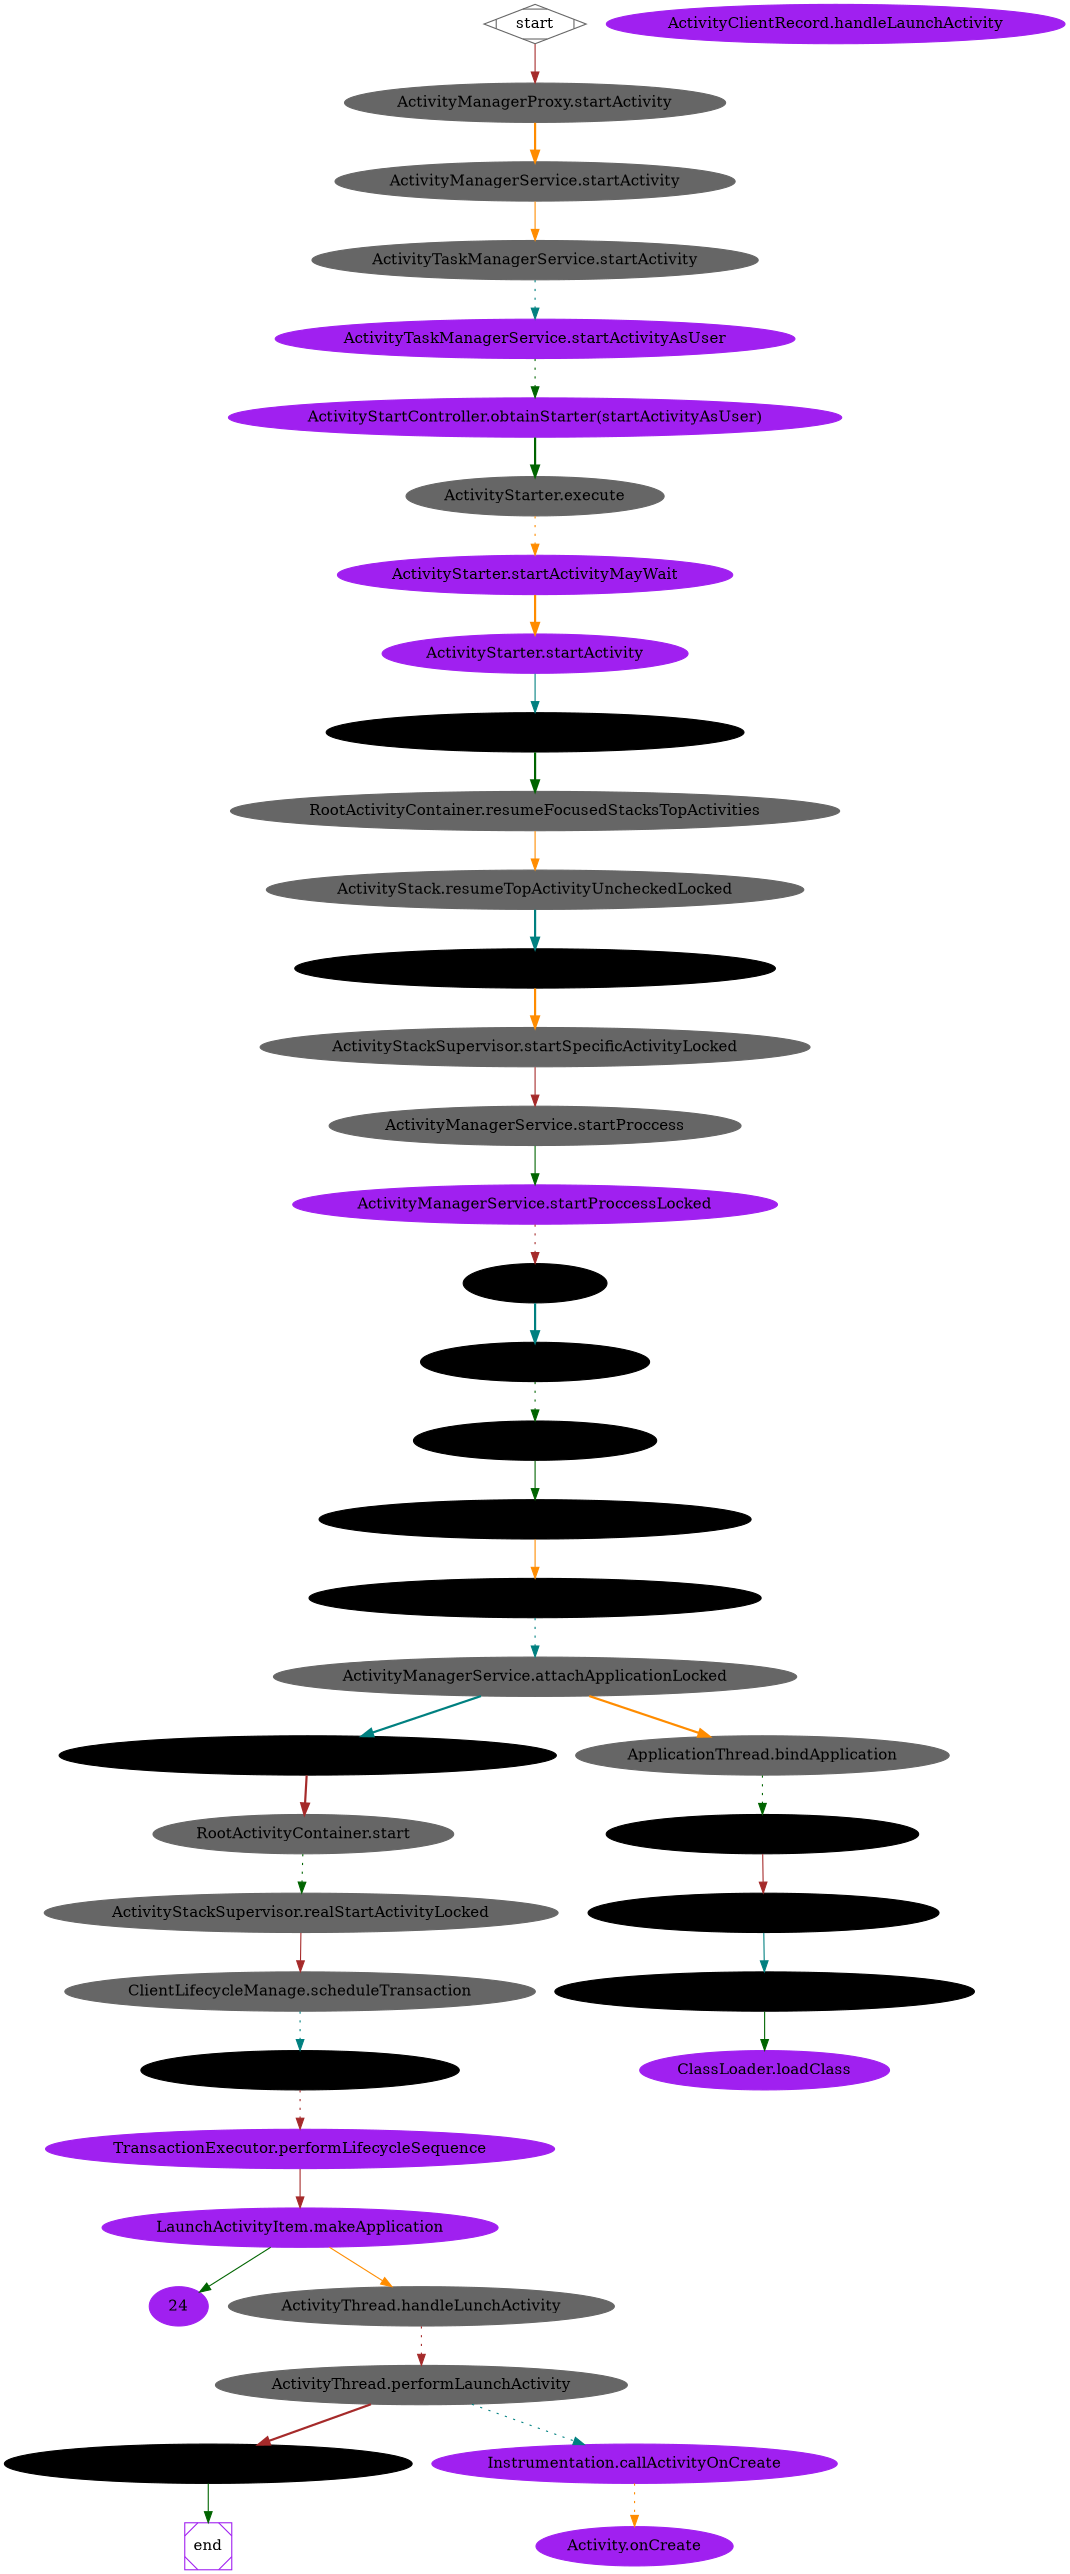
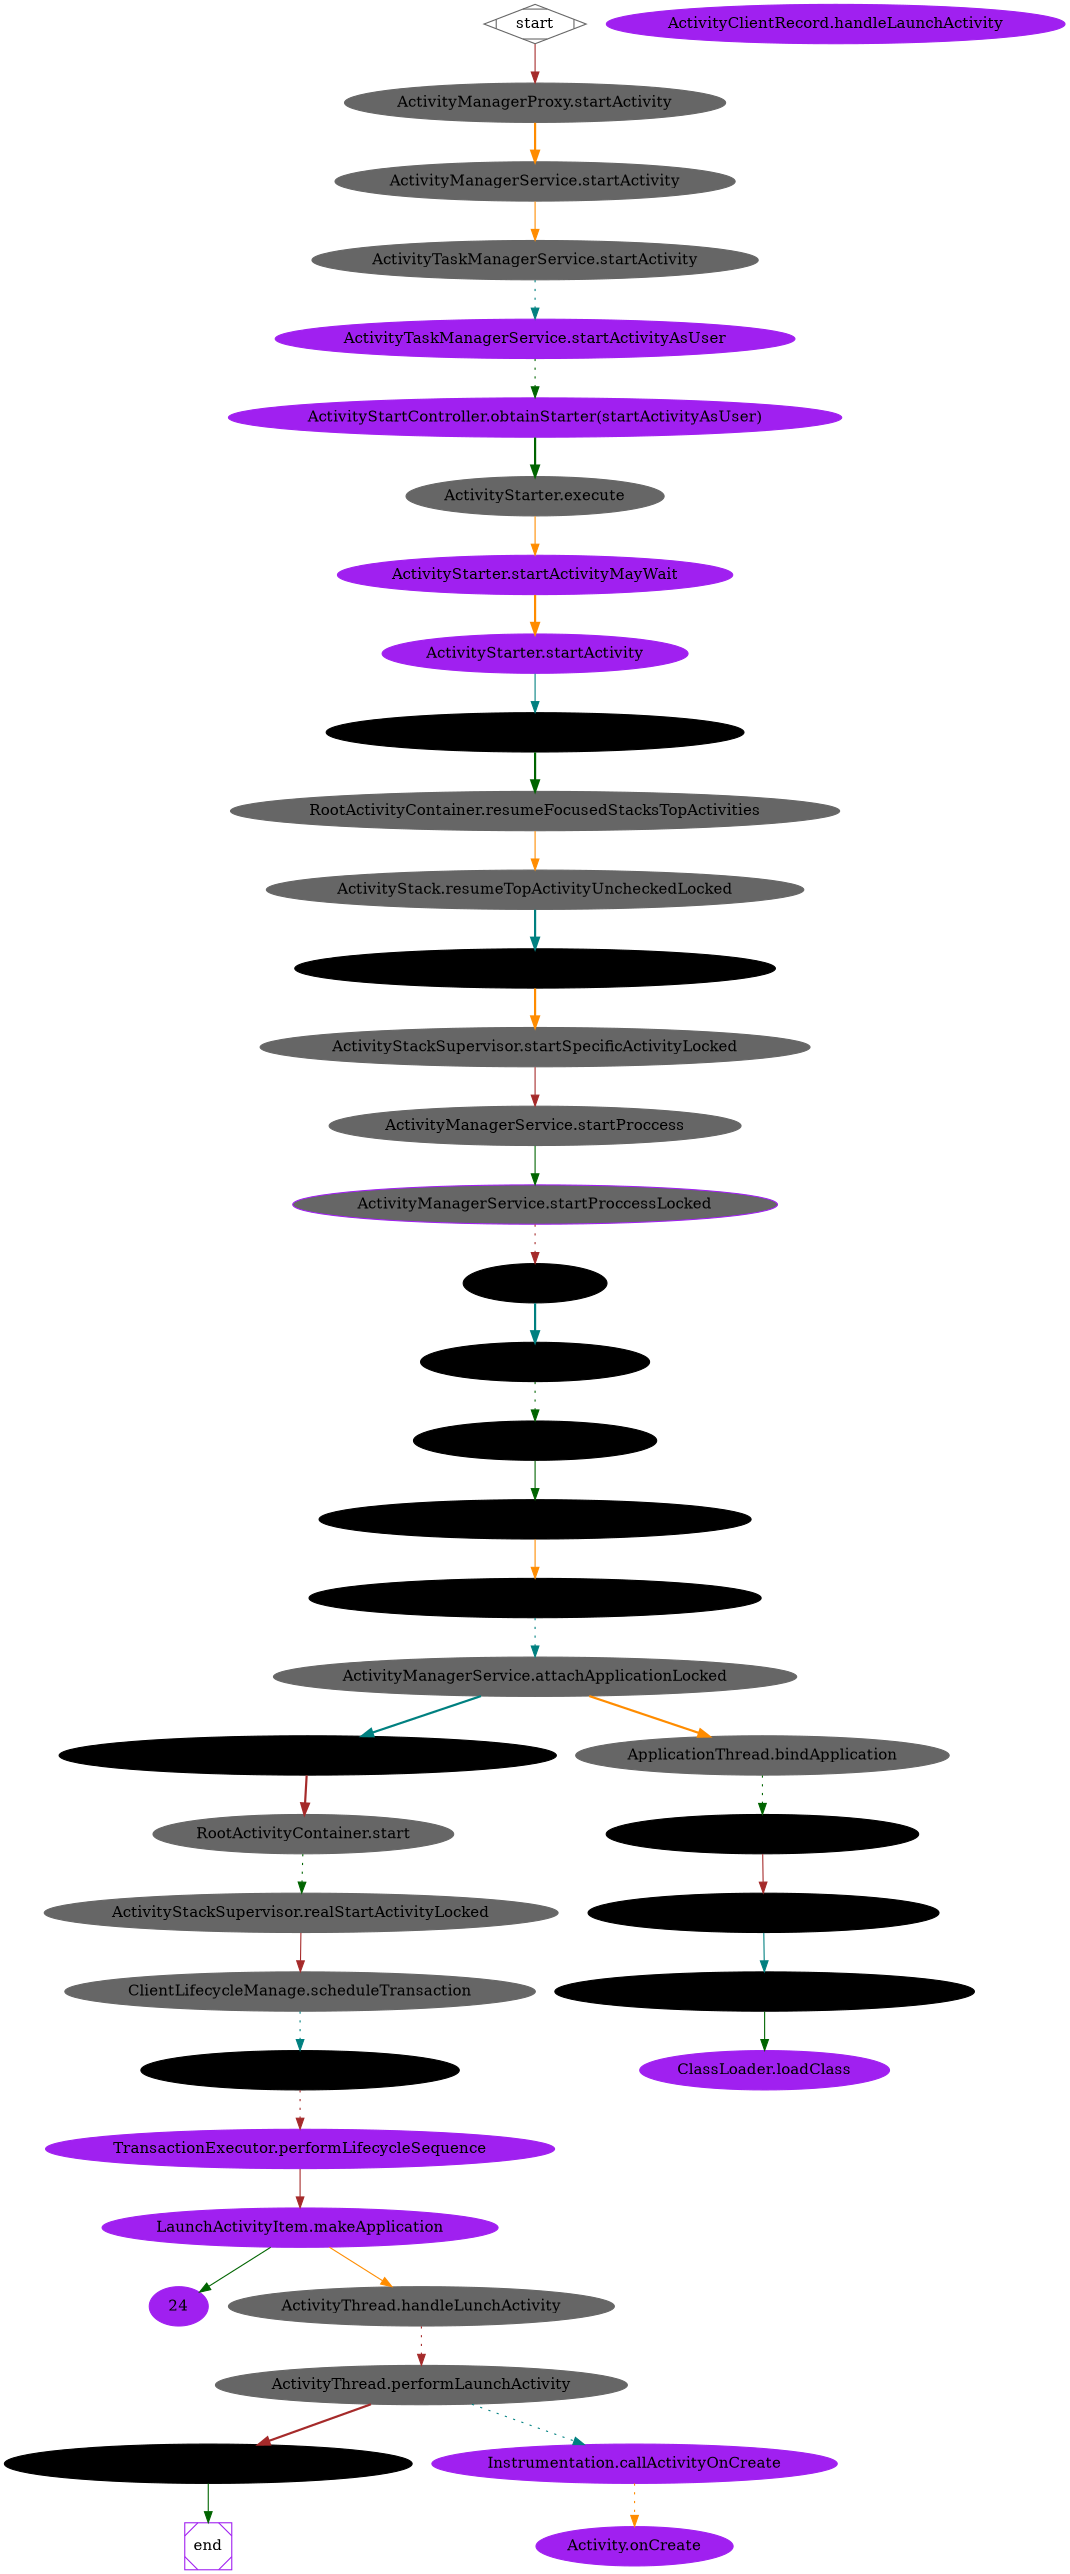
edge "ActivityStarter.execute" -> "ActivityStarter.startActivityMayWait": style dotted -> solid
node "ActivityManagerService.startProccessLocked": fillcolor purple -> gray40
